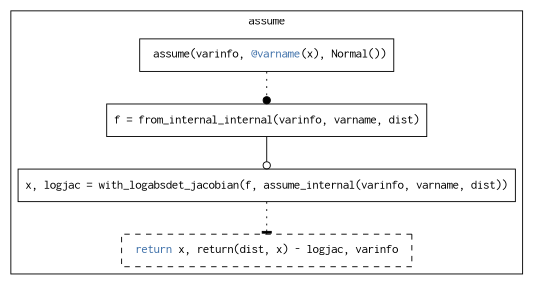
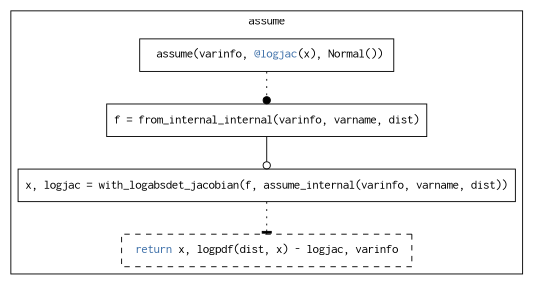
node "assume(varinfo,": text "@varname" -> "@logjac"
node "return": text "x, return(dist, x) - logjac, varinfo" -> "x, logpdf(dist, x) - logjac, varinfo"
